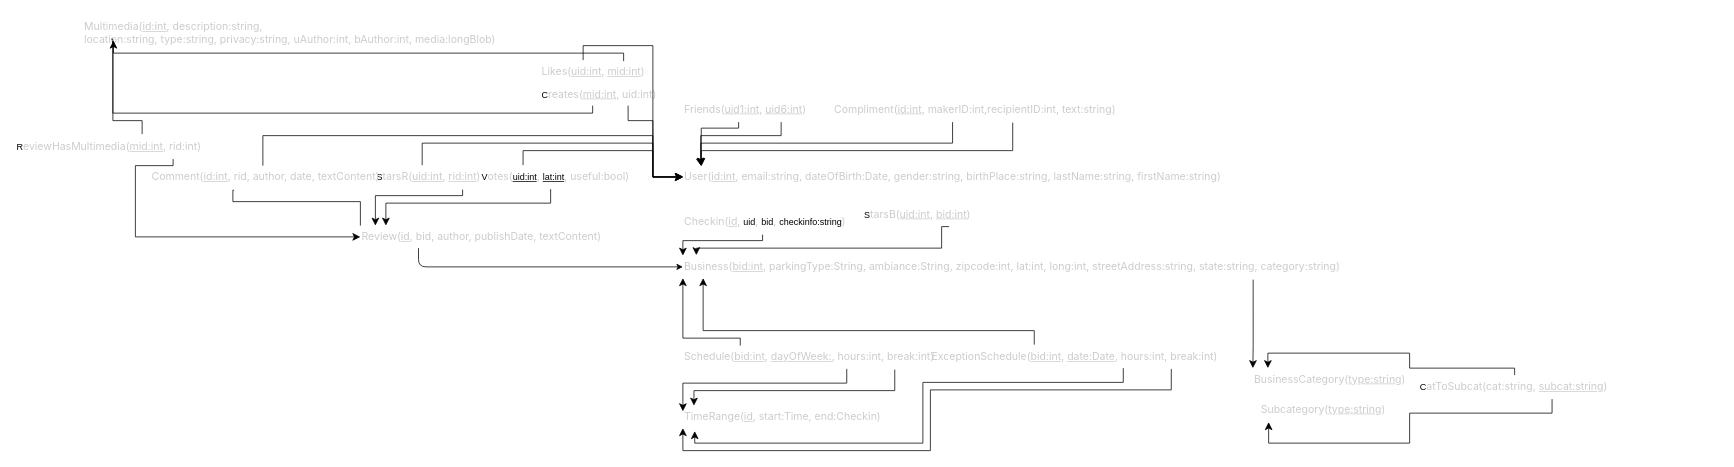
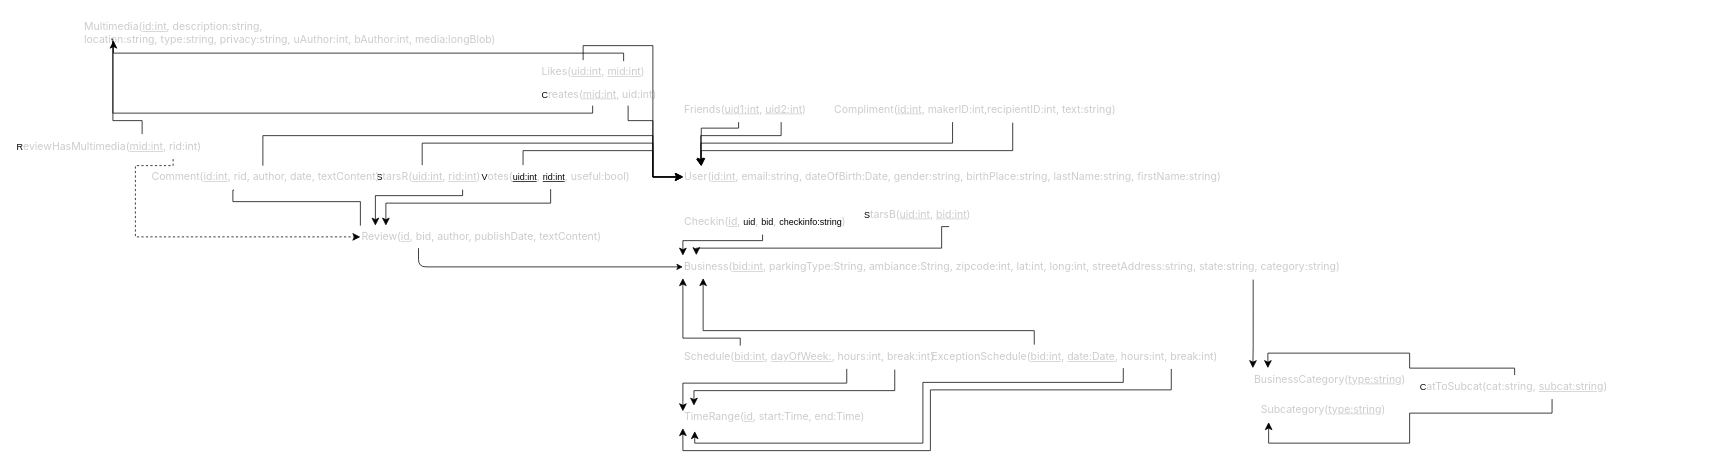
node "Friends(uid1:int, uid6:int)": label "Friends(uid1:int, uid6:int)" -> "Friends(uid1:int, uid2:int)"
node "Votes(uid:int, lat:int, useful:bool)": label "Votes(uid:int, lat:int, useful:bool)" -> "Votes(uid:int, rid:int, useful:bool)"
edge "ReviewHasMultimedia(mid:int, rid:int)" -> "Review(id, bid, author, publishDate, textContent)": style solid -> dashed
node "TimeRange(id, start:Time, end:Checkin)": label "TimeRange(id, start:Time, end:Checkin)" -> "TimeRange(id, start:Time, end:Time)"
